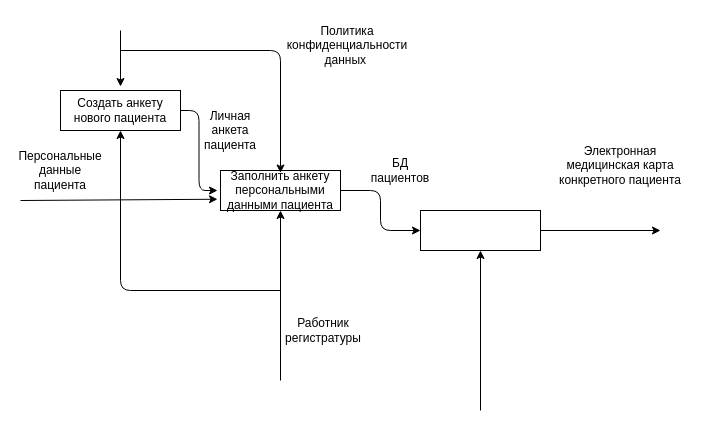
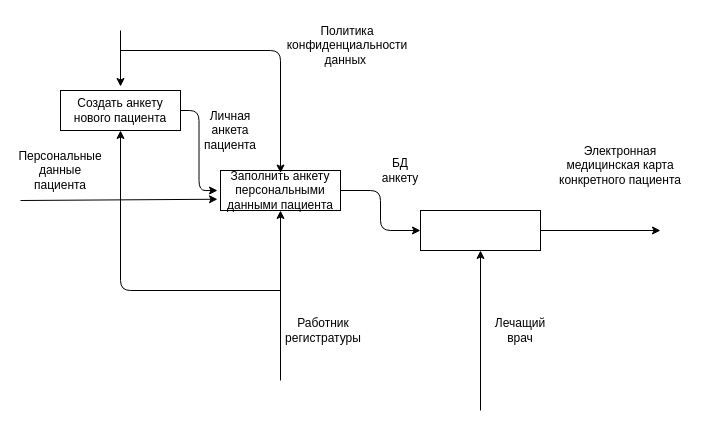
node "БД пациентов": label "БД пациентов" -> "БД анкету"
node "Лечащий врач": added
